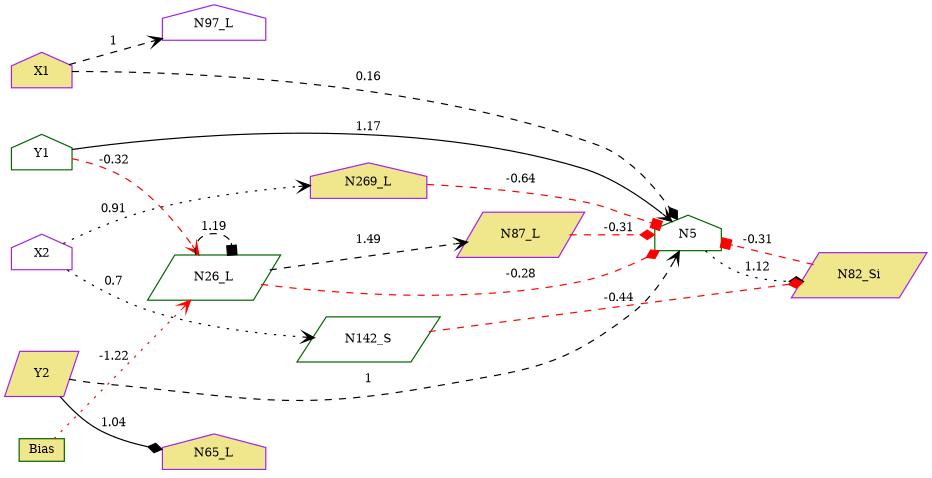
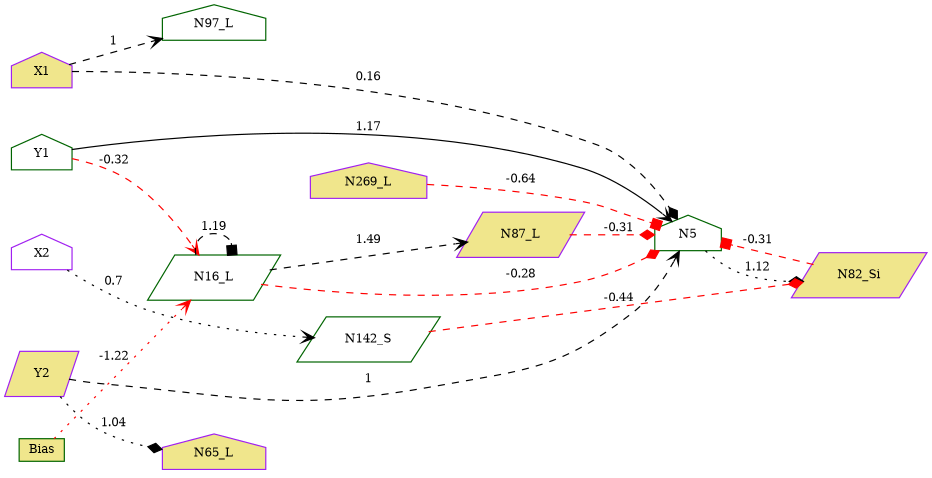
node "N97_L": color purple -> darkgreen
edge "X2" -> "N269_L": removed, label "0.91"
node "N26_L": label "N26_L" -> "N16_L"
edge "Y2" -> "N65_L": style solid -> dotted
